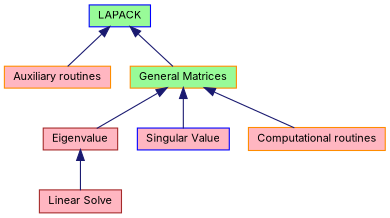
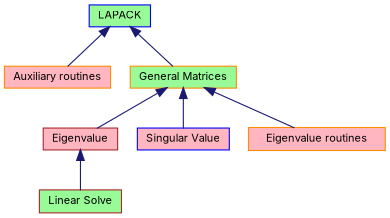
node "Computational routines": label "Computational routines" -> "Eigenvalue routines"
node "Linear Solve": fillcolor lightpink -> palegreen
